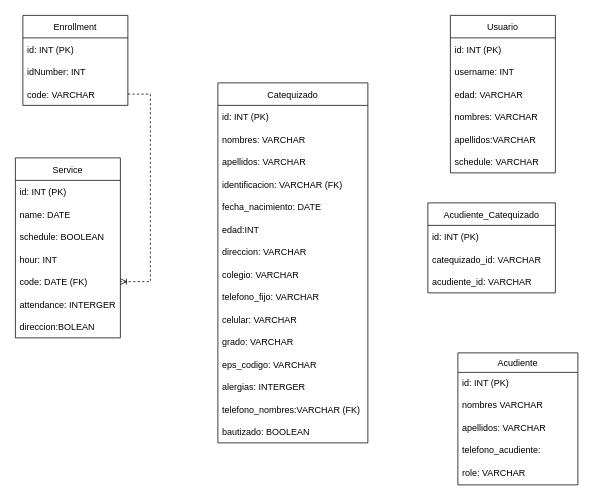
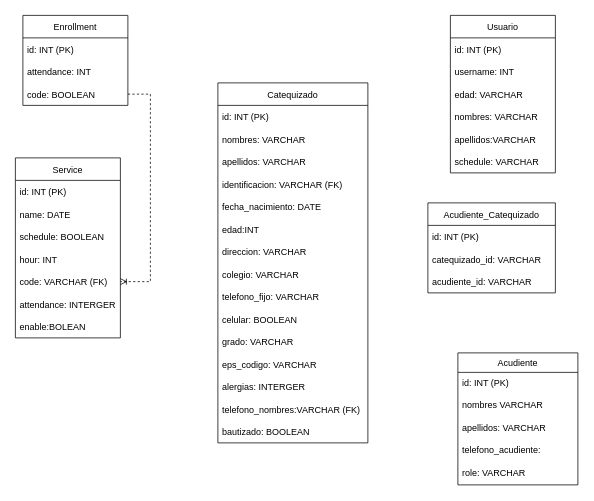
node "idNumber: INT": label "idNumber: INT" -> "attendance: INT"
node "code: VARCHAR": label "code: VARCHAR" -> "code: BOOLEAN"
node "code: DATE (FK)": label "code: DATE (FK)" -> "code: VARCHAR (FK)"
node "celular: VARCHAR": label "celular: VARCHAR" -> "celular: BOOLEAN"
node "direccion:BOLEAN": label "direccion:BOLEAN" -> "enable:BOLEAN"
